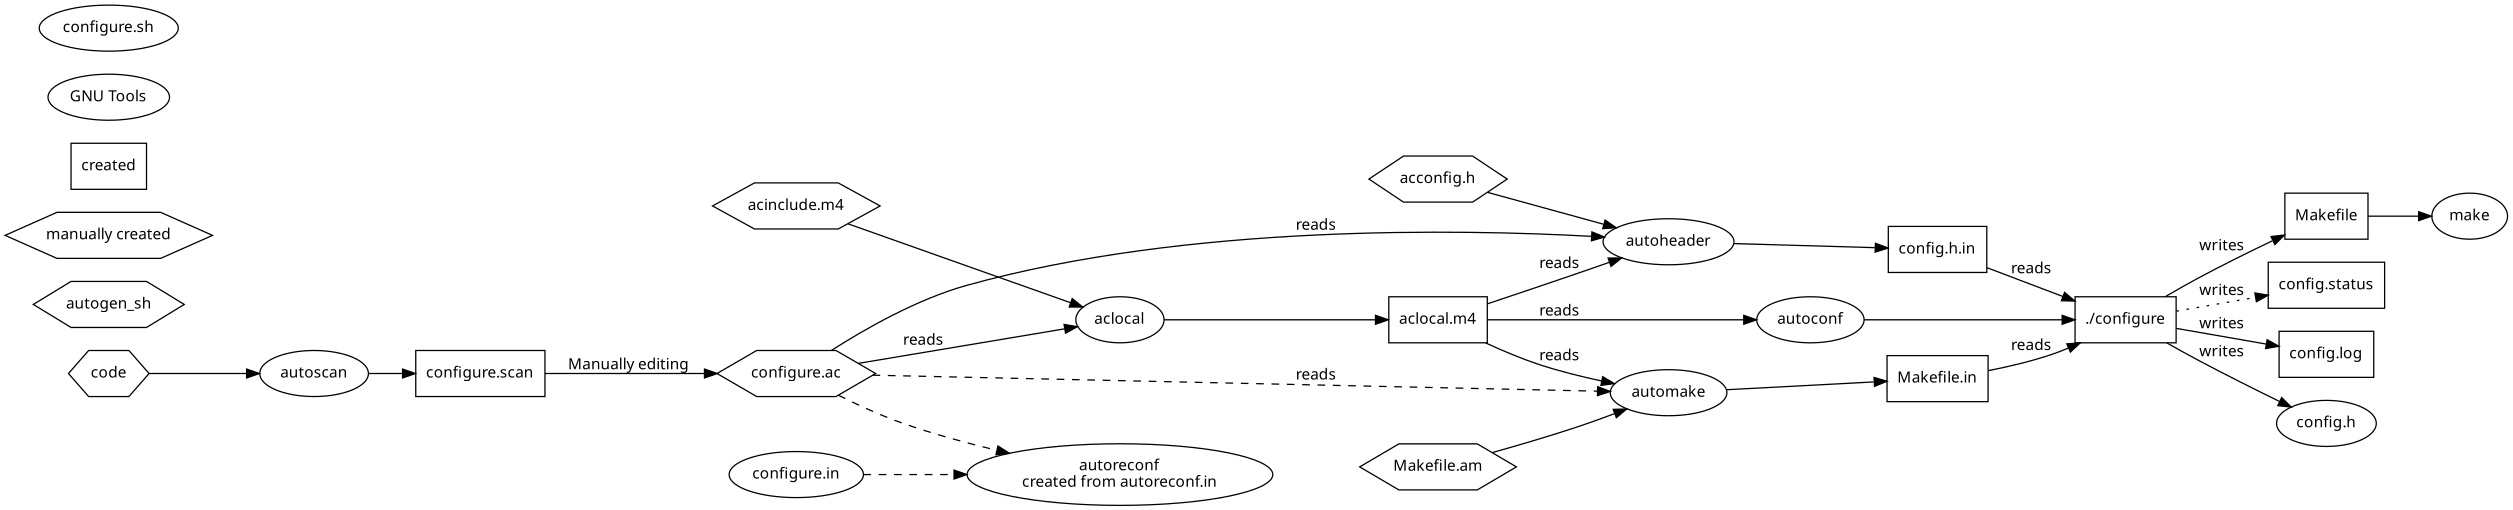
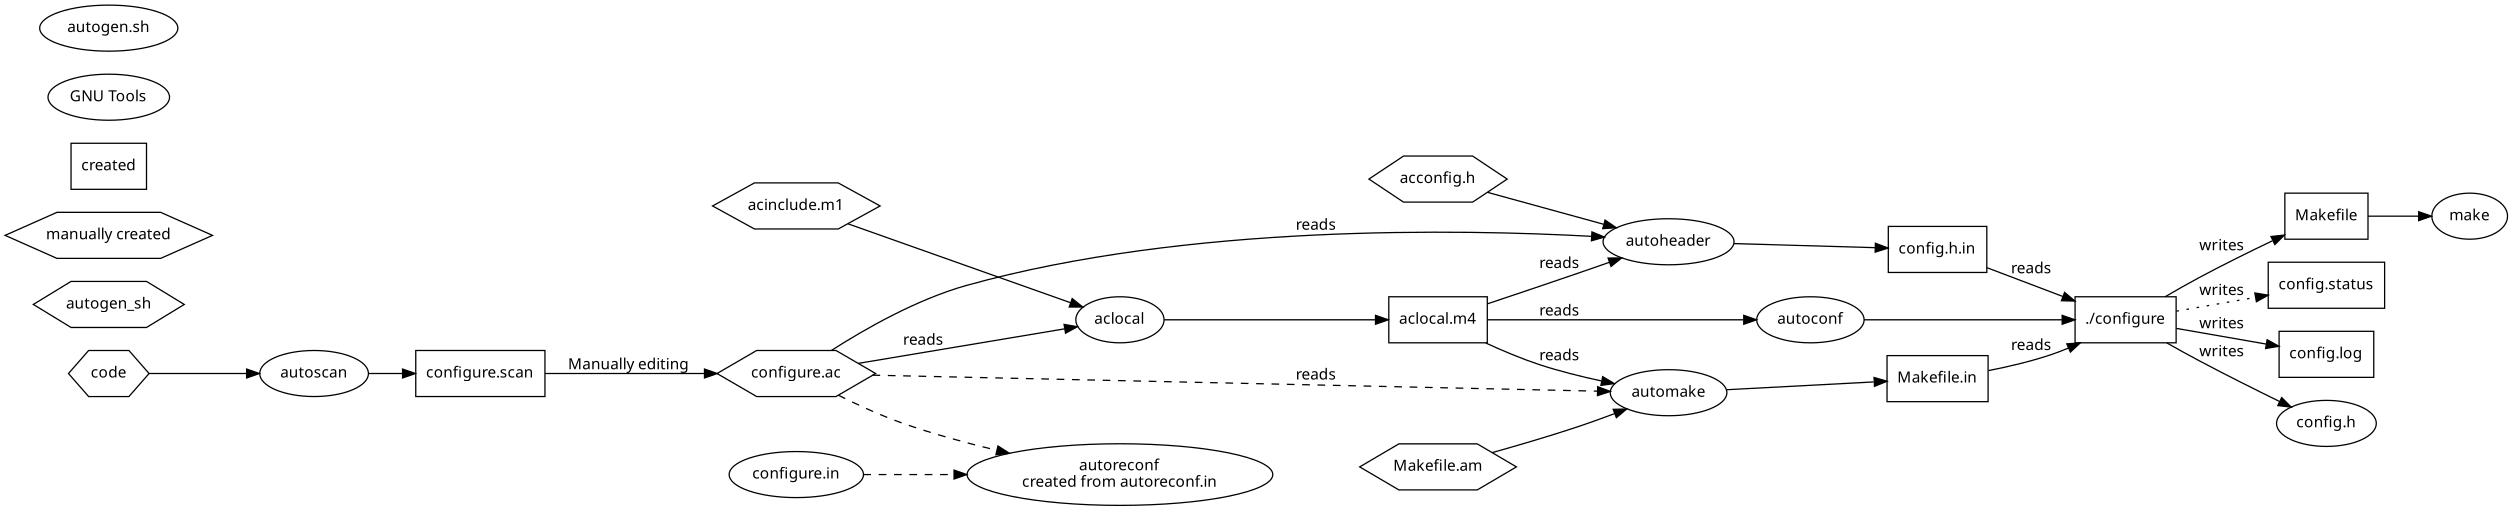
node "configure.sh": label "configure.sh" -> "autogen.sh"
node "acinclude.m4": label "acinclude.m4" -> "acinclude.m1"
